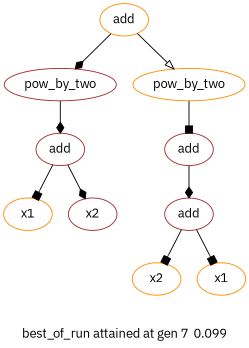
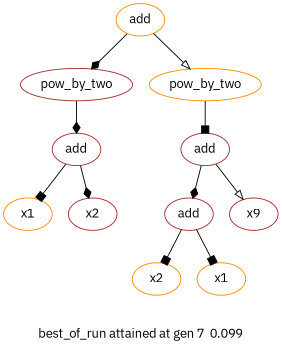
node "x9": added
